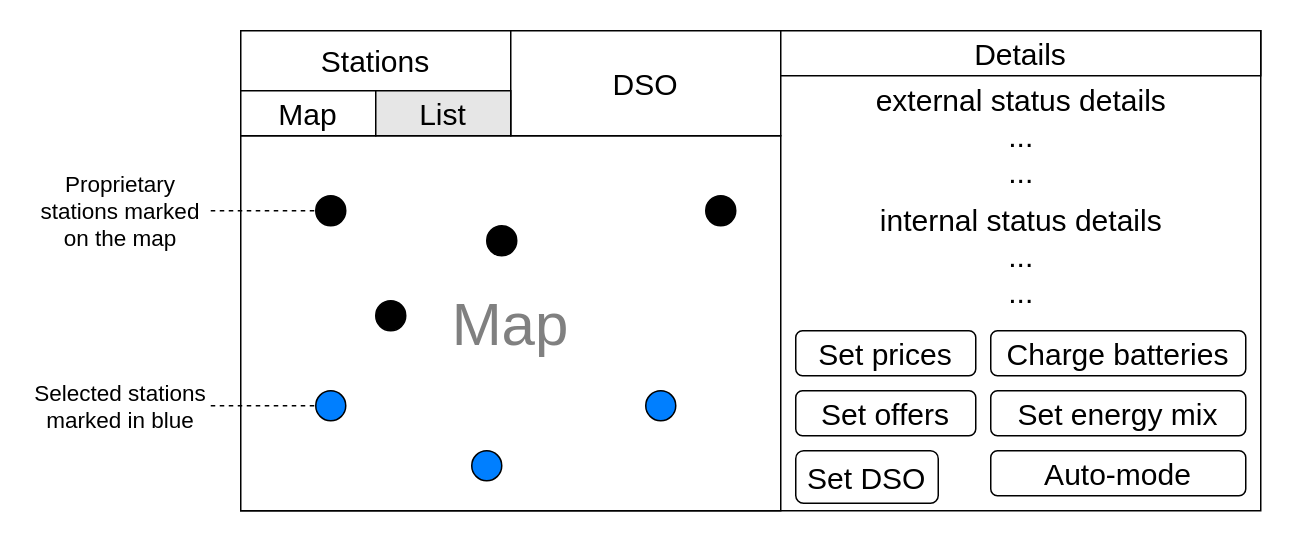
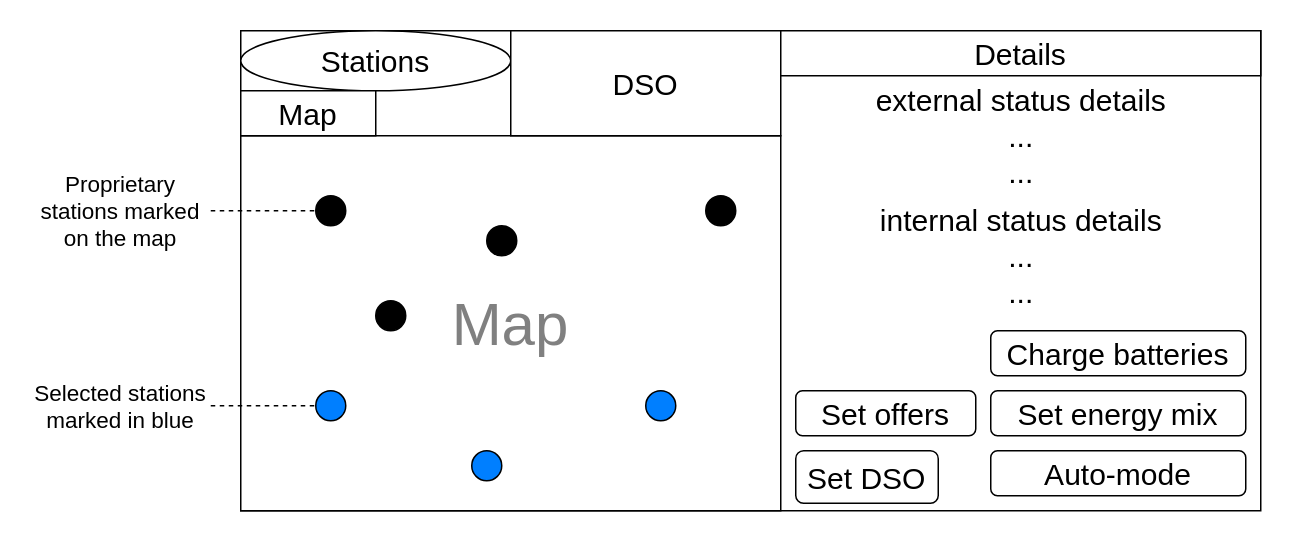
node "Stations": shape rectangle -> ellipse
node "List": removed
node "Set prices": removed
